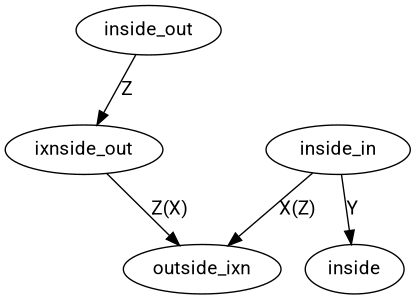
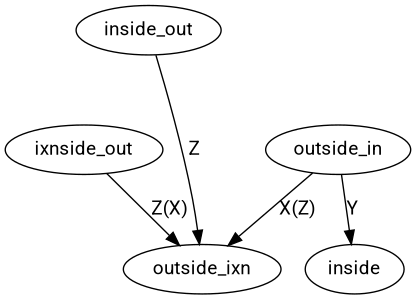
edge "inside_out" -> "ixnside_out": now "inside_out" -> "outside_ixn"
node "inside_in": label "inside_in" -> "outside_in"
